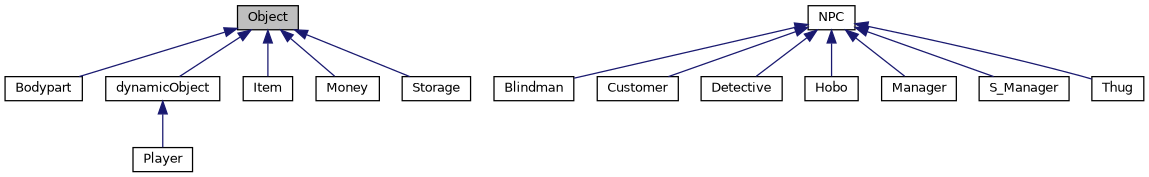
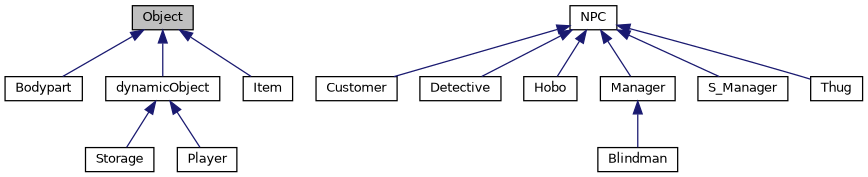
edge "Blindman" -> "NPC": now "Blindman" -> "Manager"
edge "Storage" -> "Object": now "Storage" -> "dynamicObject"
node "Money": removed
